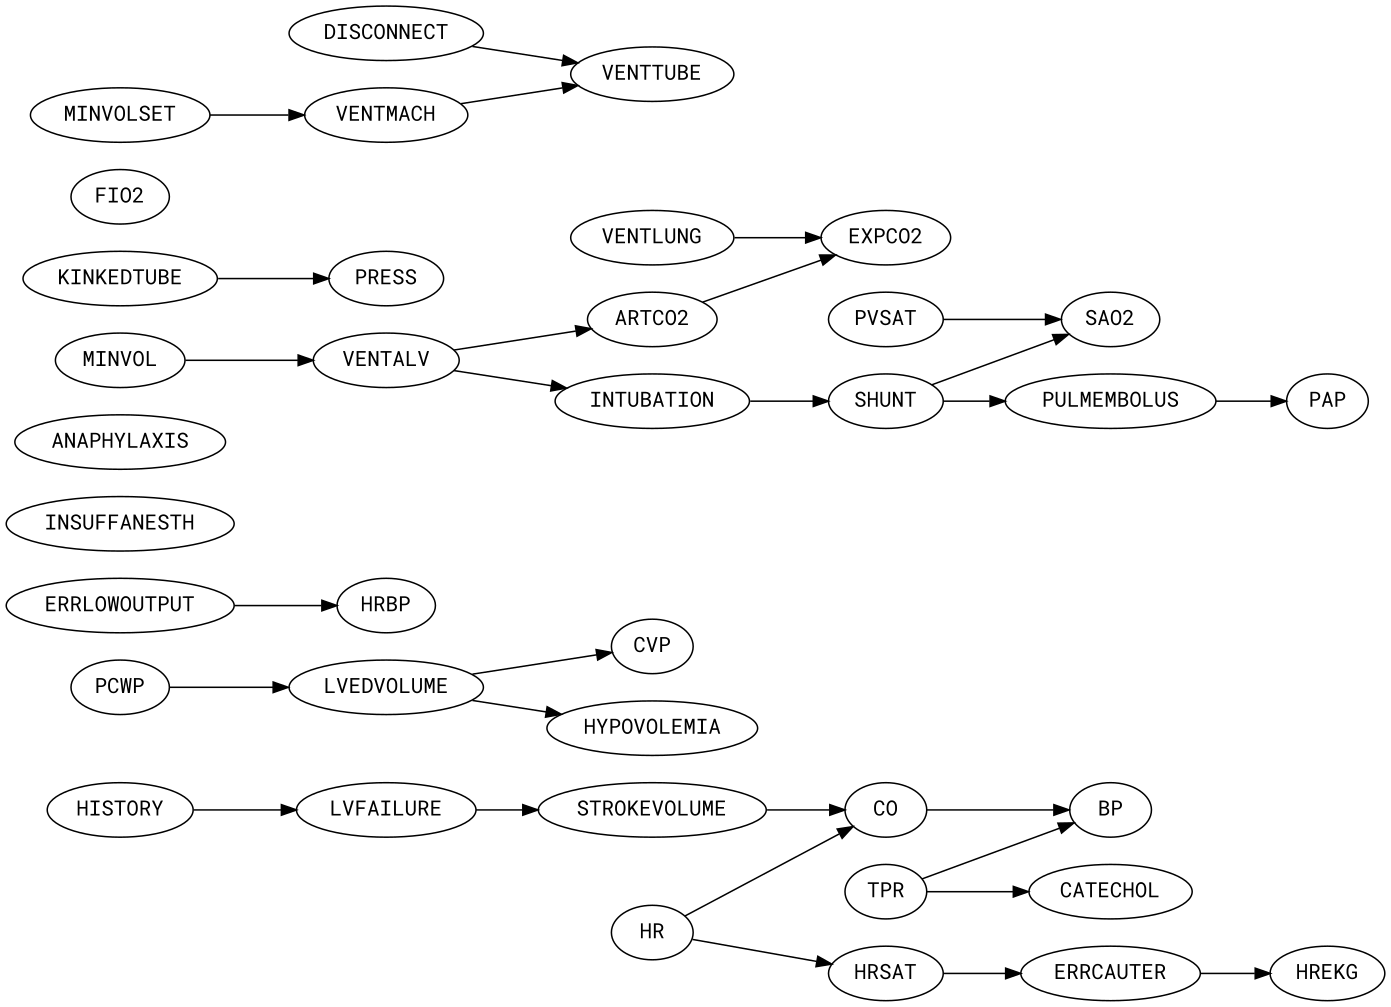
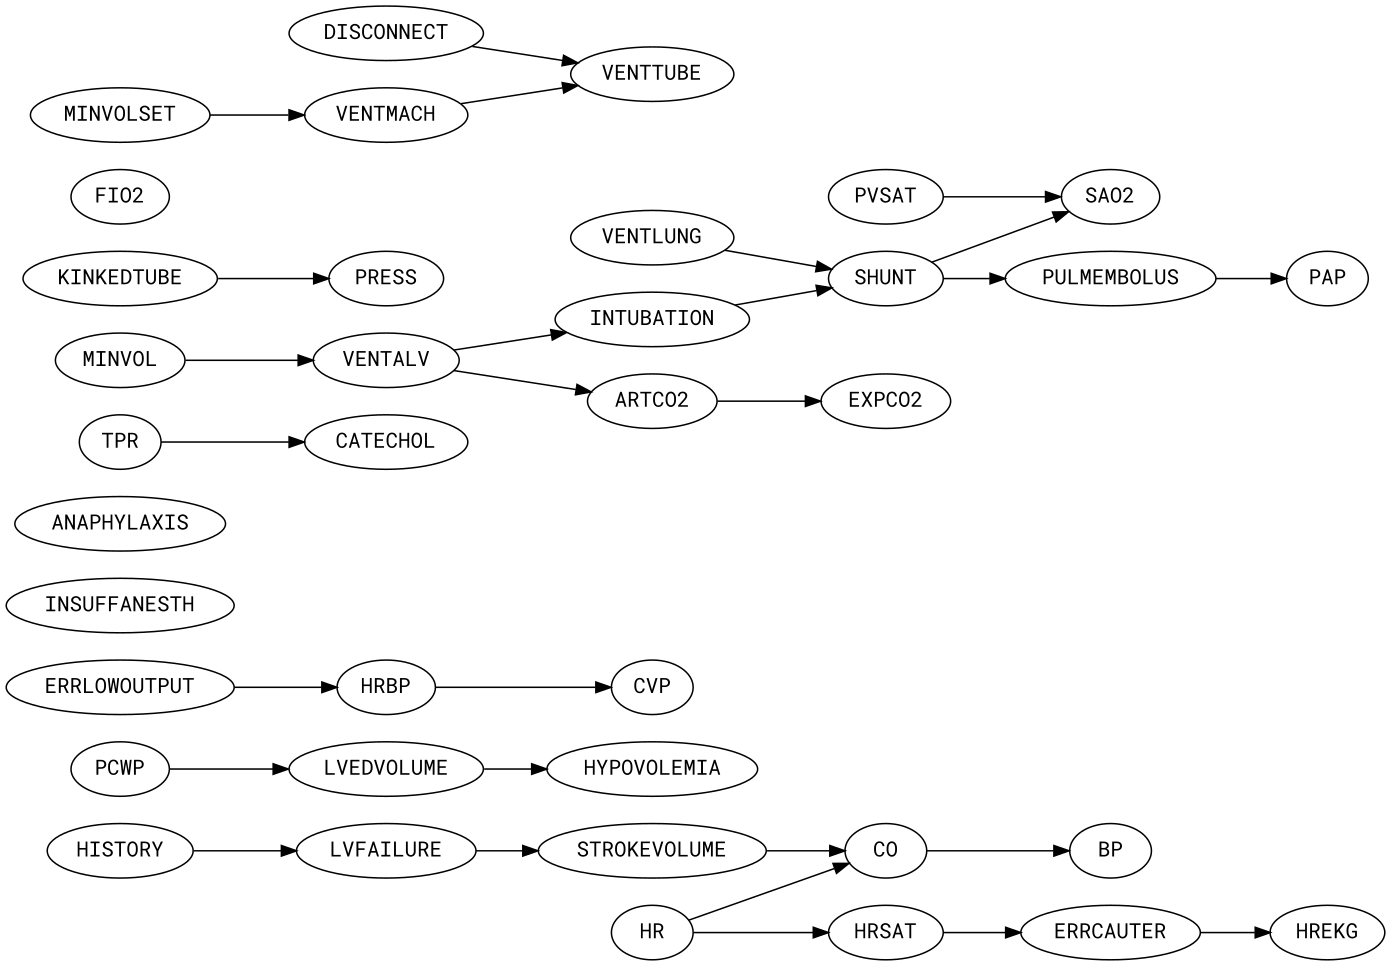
edge "VENTLUNG" -> "EXPCO2": now "VENTLUNG" -> "SHUNT"
edge "LVEDVOLUME" -> "CVP": now "HRBP" -> "CVP"
edge "TPR" -> "BP": removed
